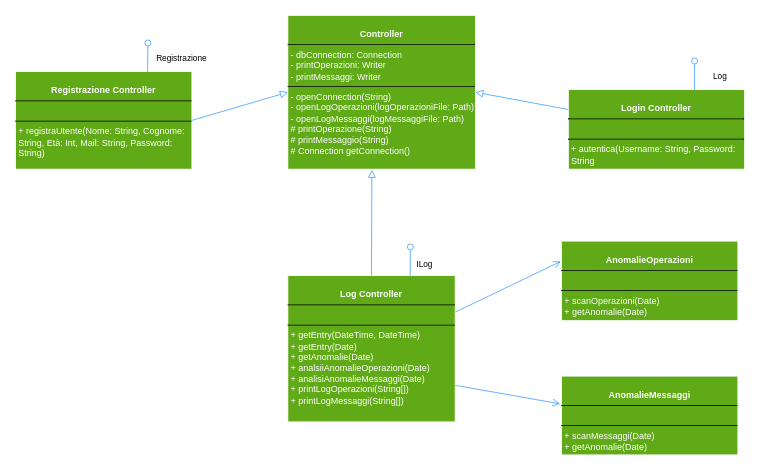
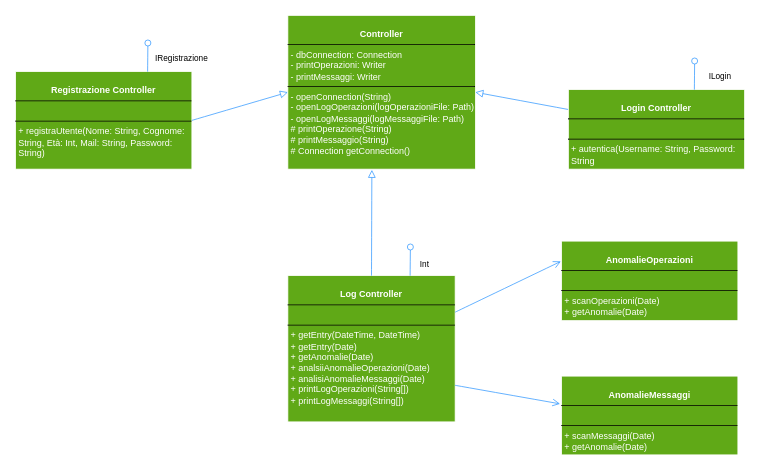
node "Registrazione": label "Registrazione" -> "IRegistrazione"
node "Log": label "Log" -> "ILogin"
node "ILog": label "ILog" -> "Int"
